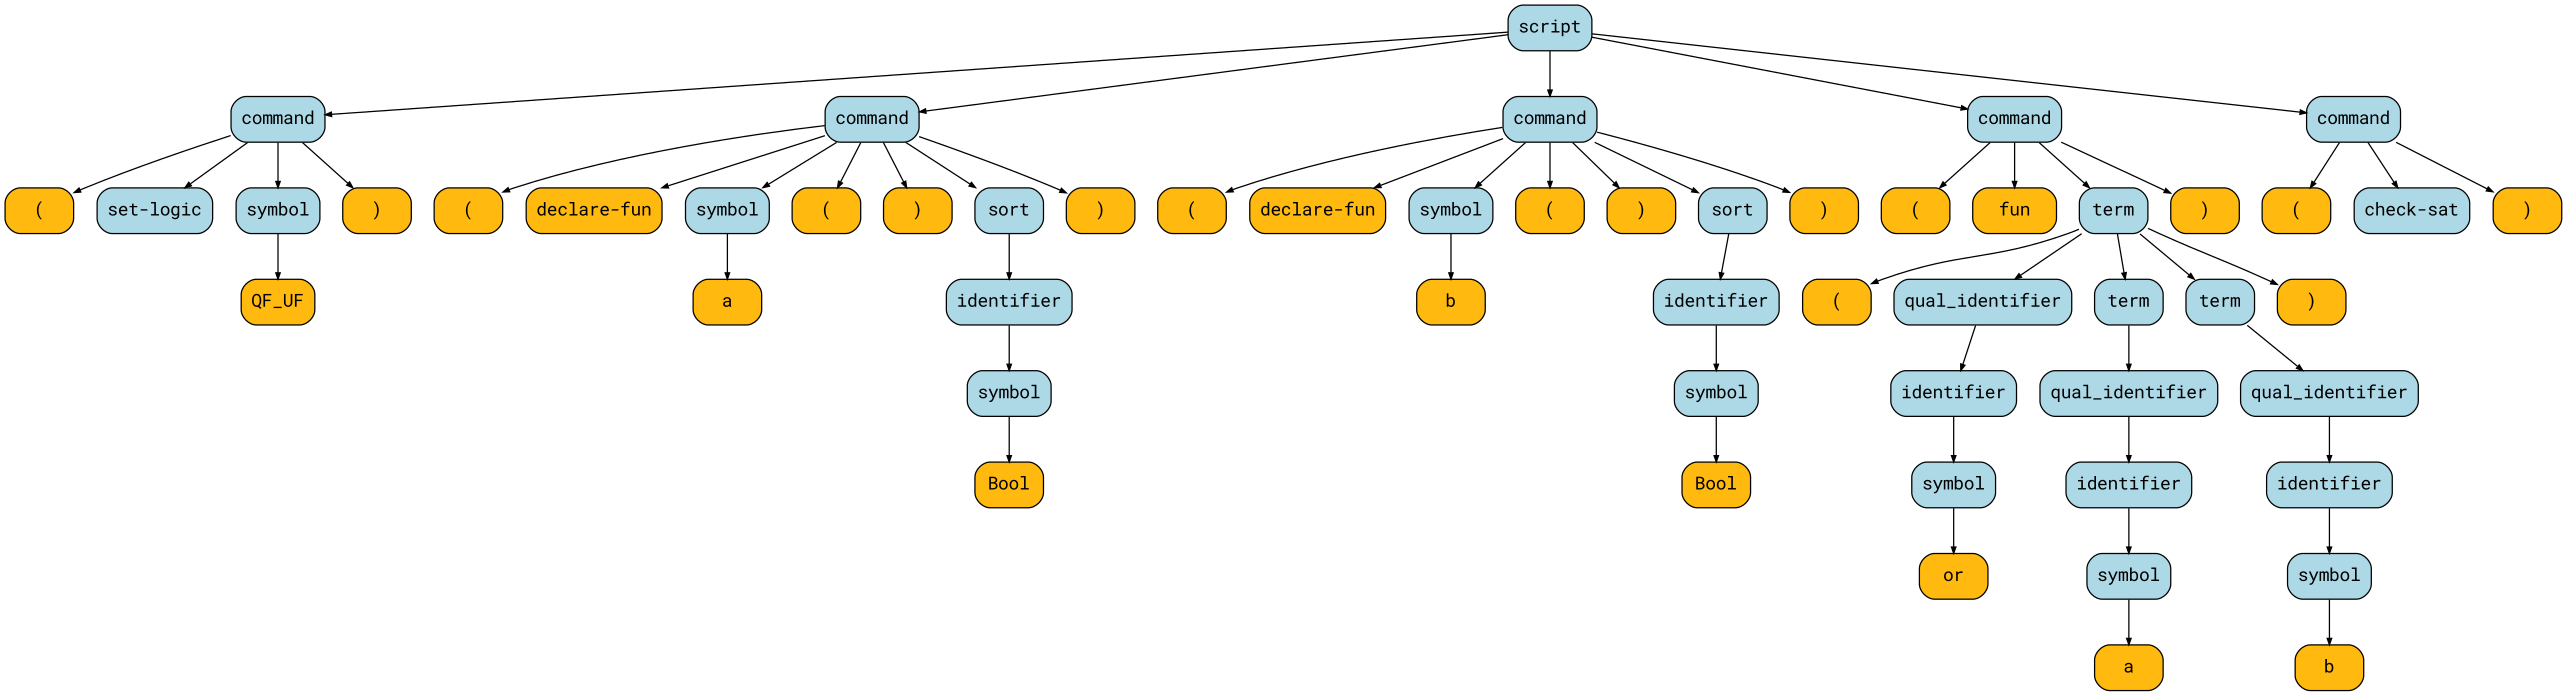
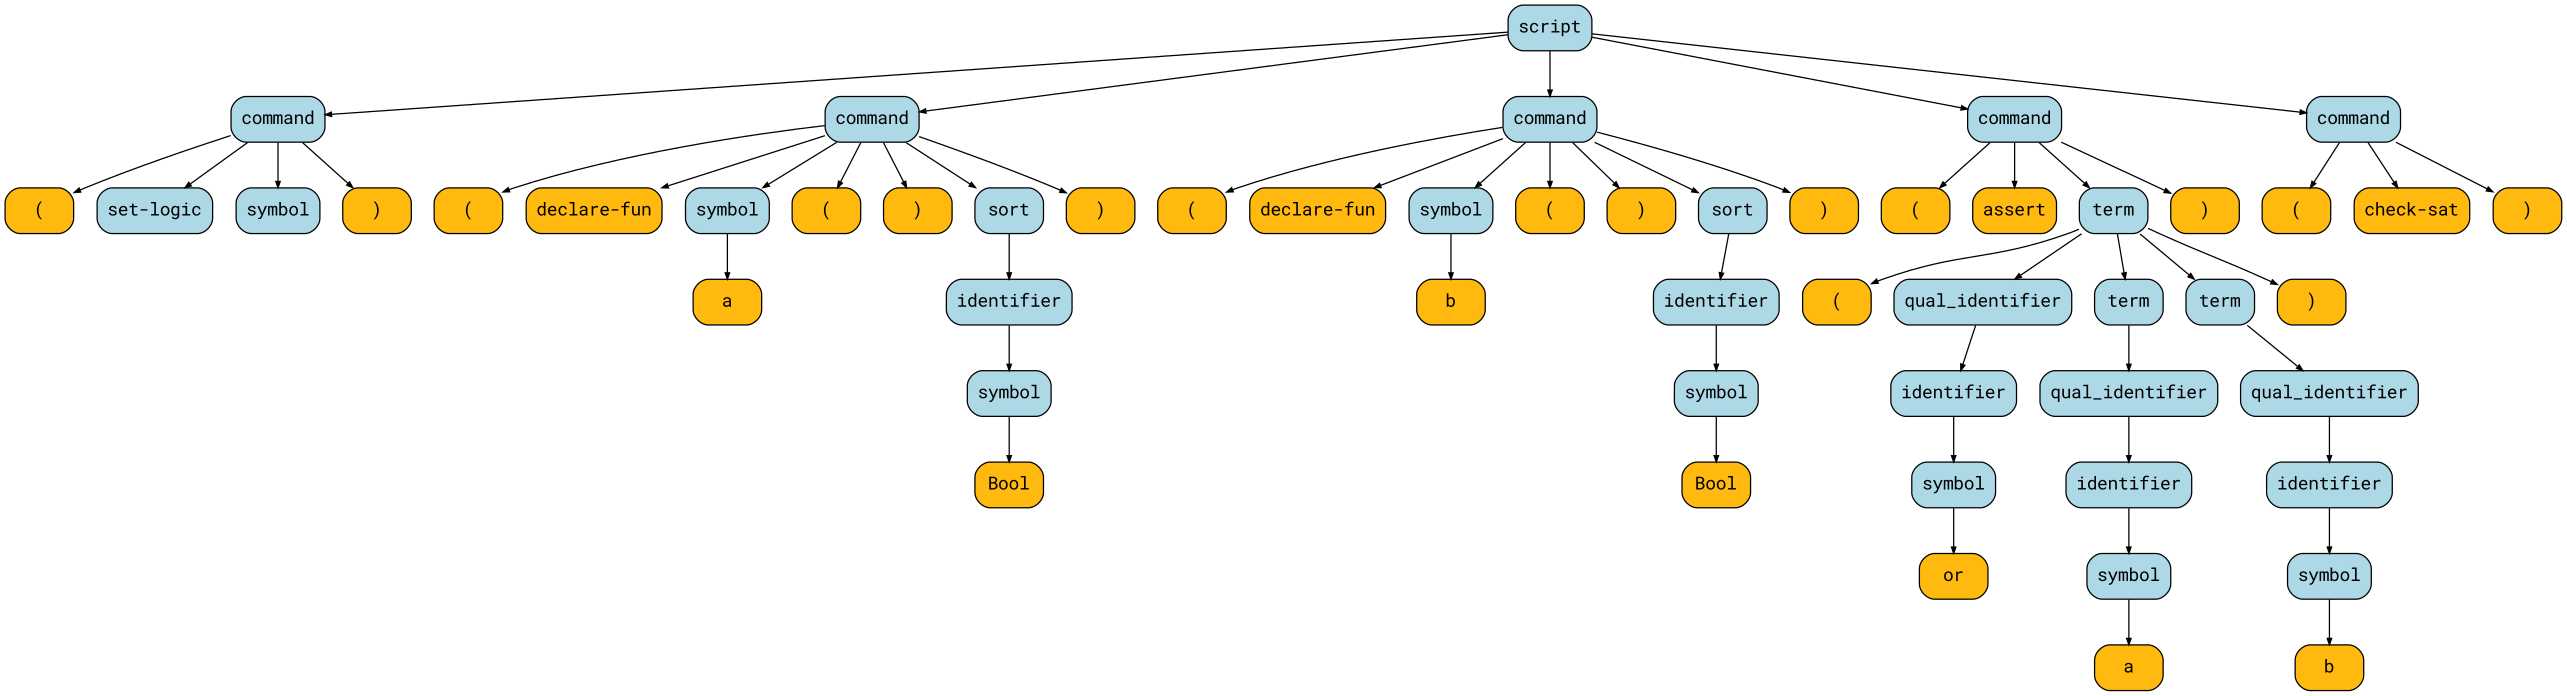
node "fun": label "fun" -> "assert"
node "check-sat": fillcolor lightblue -> darkgoldenrod1
node "QF_UF": removed
